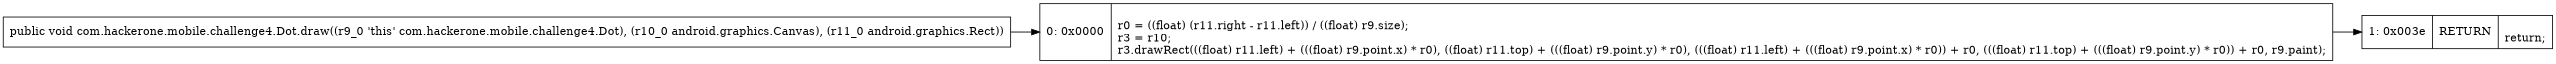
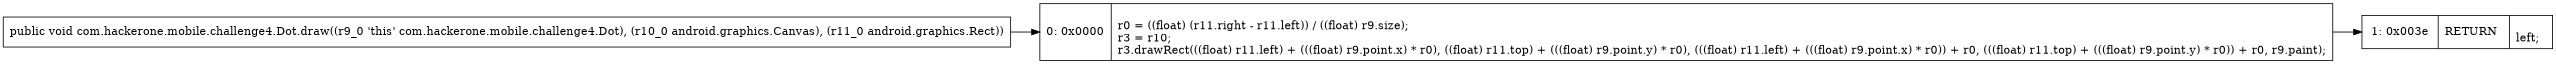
node "1: 0x003e": text "return;" -> "left;"
